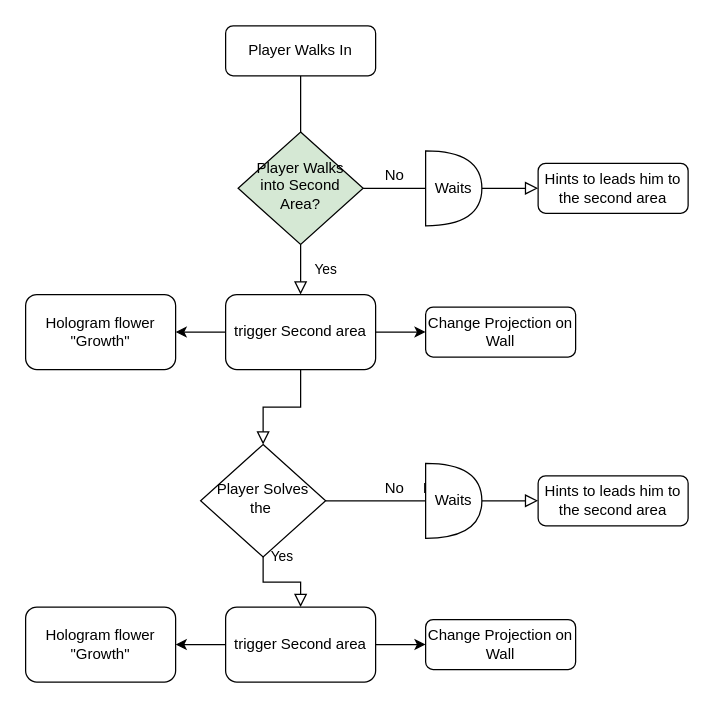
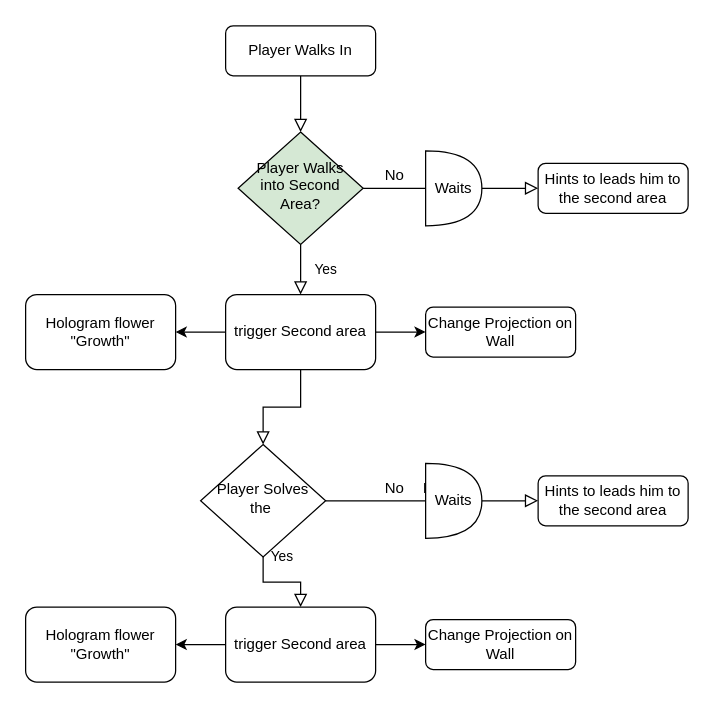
edge "Player Walks In" -- "Player Walks into Second Area?": arrowhead none -> block
